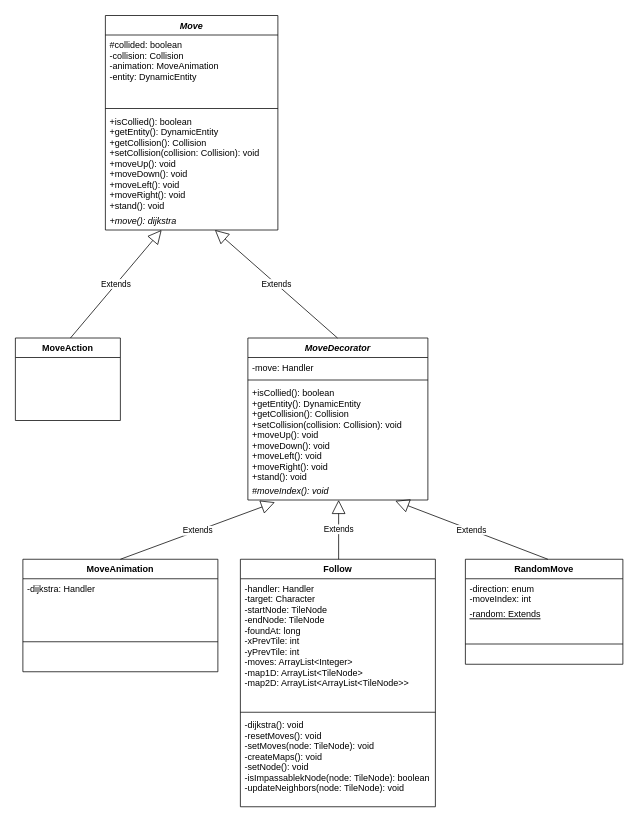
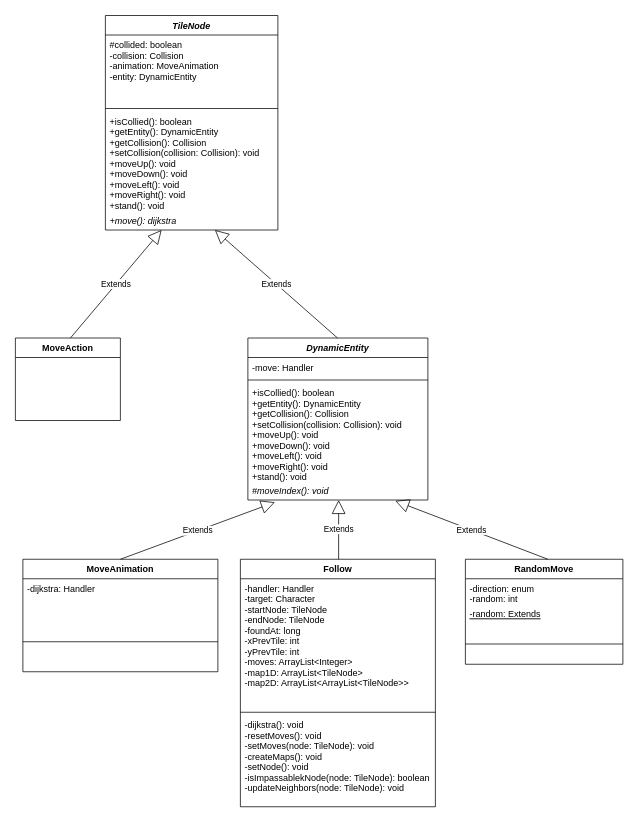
node "Move": label "Move" -> "TileNode"
node "MoveDecorator": label "MoveDecorator" -> "DynamicEntity"
node "-direction: enum -moveIndex: int": label "-direction: enum -moveIndex: int" -> "-direction: enum -random: int"
